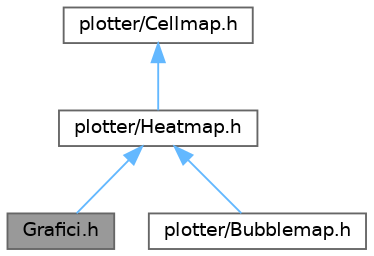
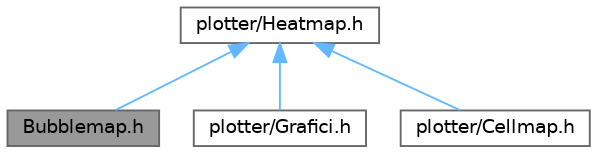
edge "plotter/Heatmap.h" -> "plotter/Cellmap.h": reversed
node "Grafici.h": label "Grafici.h" -> "Bubblemap.h"
node "plotter/Bubblemap.h": label "plotter/Bubblemap.h" -> "plotter/Grafici.h"
